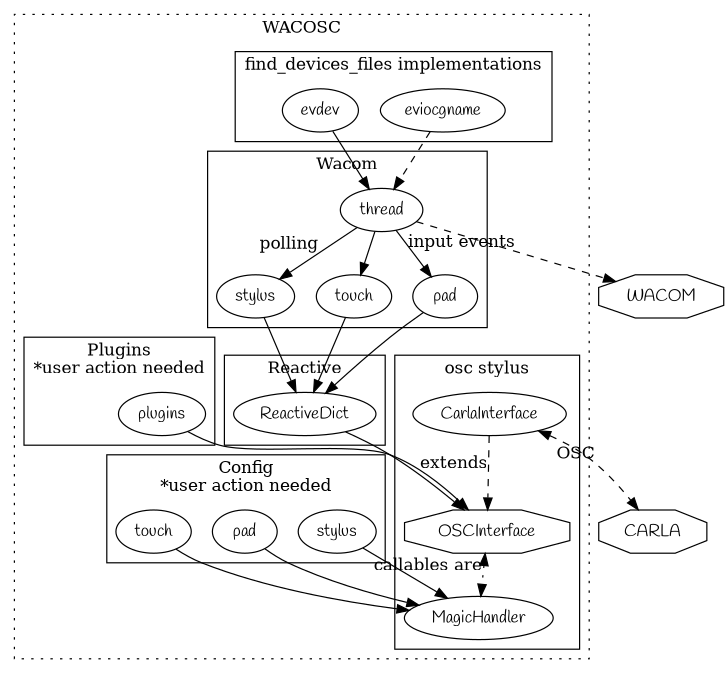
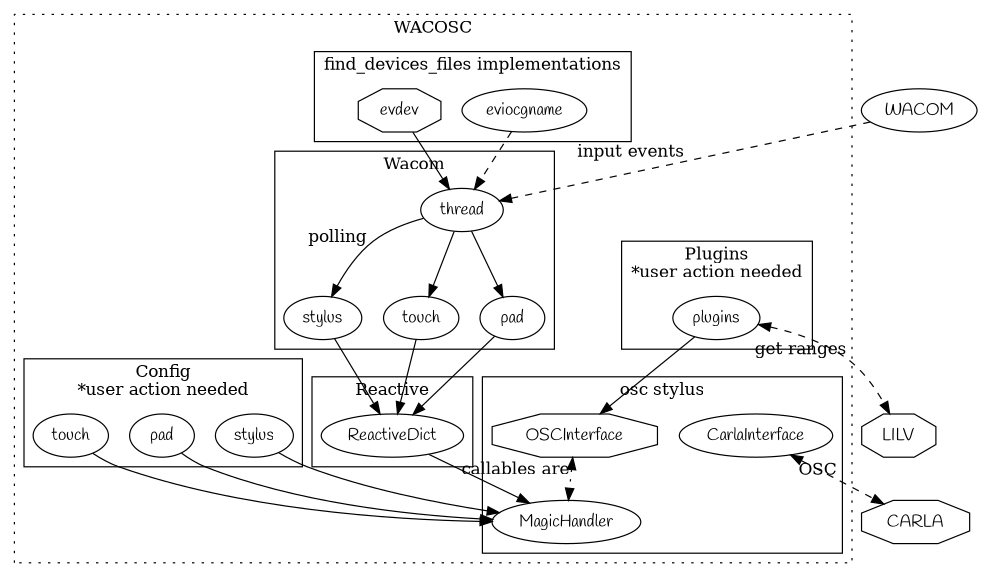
node "evdev": shape ellipse -> octagon
edge "thread" -> "WACOM": reversed
node "WACOM": shape octagon -> ellipse
node "LILV": added
edge "ReactiveDict" -> "OSCInterface": now "ReactiveDict" -> "MagicHandler"
edge "CarlaInterface" -> "OSCInterface": removed, label "extends"
